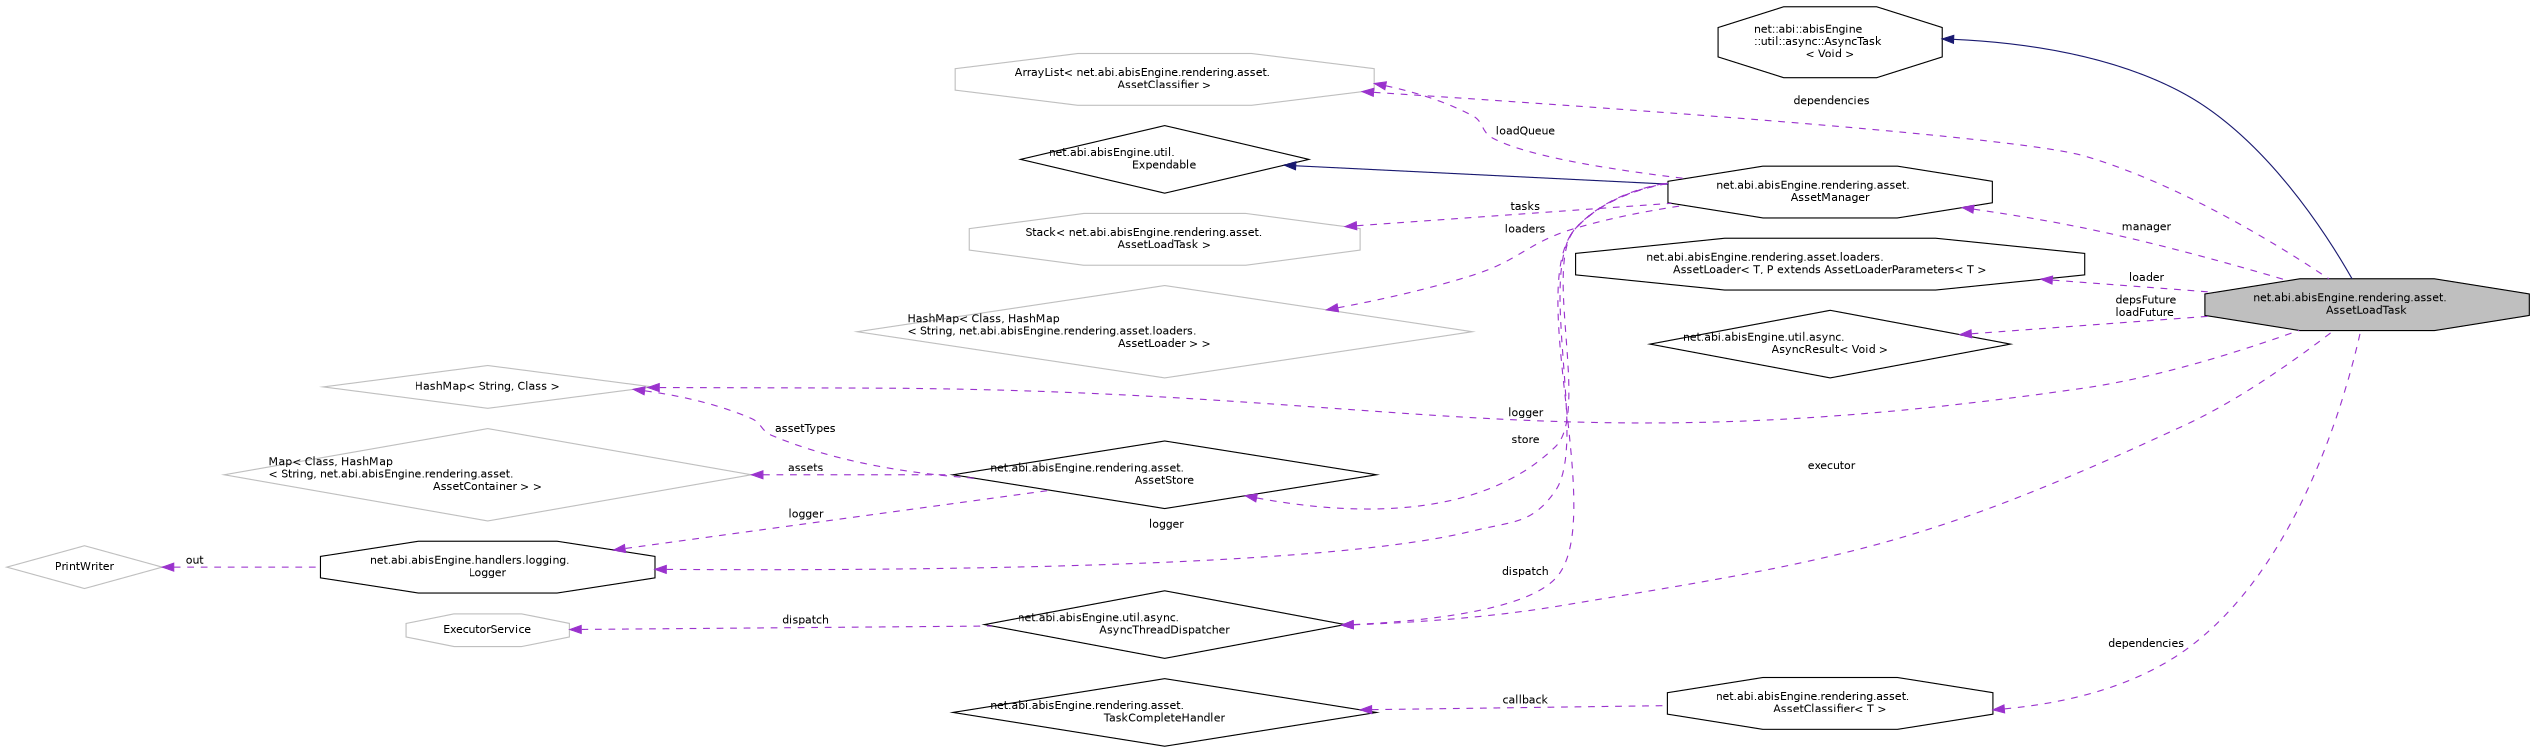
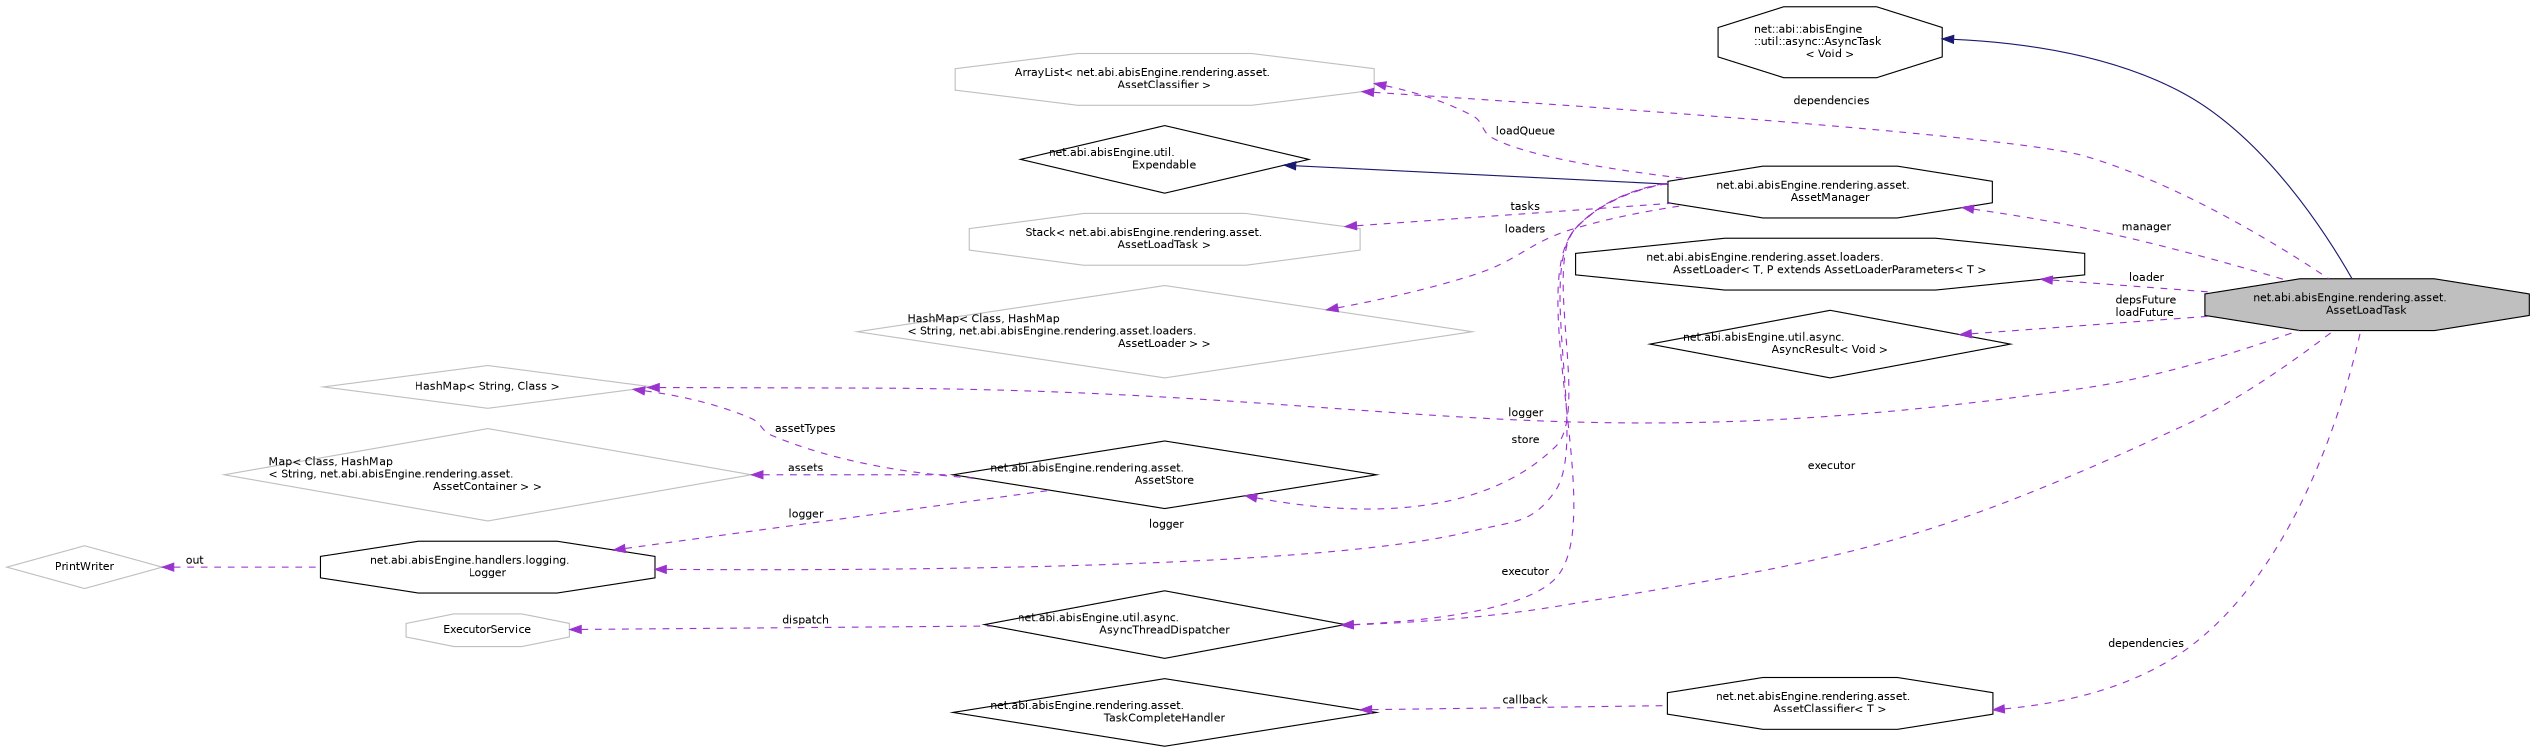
edge "net.abi.abisEngine.rendering.asset. AssetManager" -> "net.abi.abisEngine.util.async. AsyncThreadDispatcher": label " dispatch" -> " executor"
node "net.abi.abisEngine.rendering.asset. AssetClassifier< T >": label "net.abi.abisEngine.rendering.asset. AssetClassifier< T >" -> "net.net.abisEngine.rendering.asset. AssetClassifier< T >"
